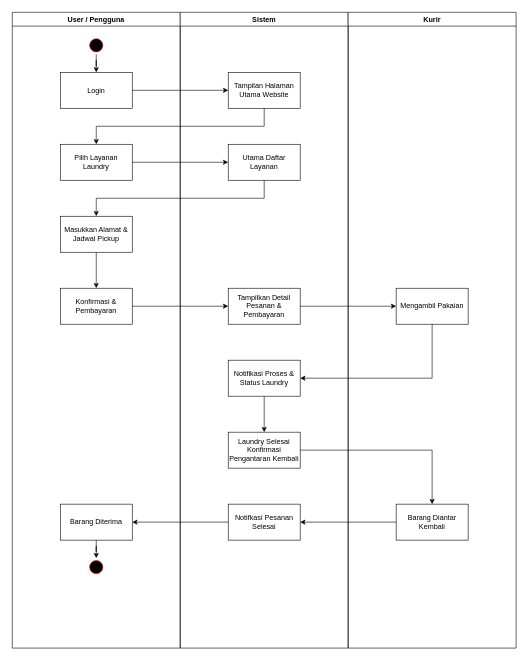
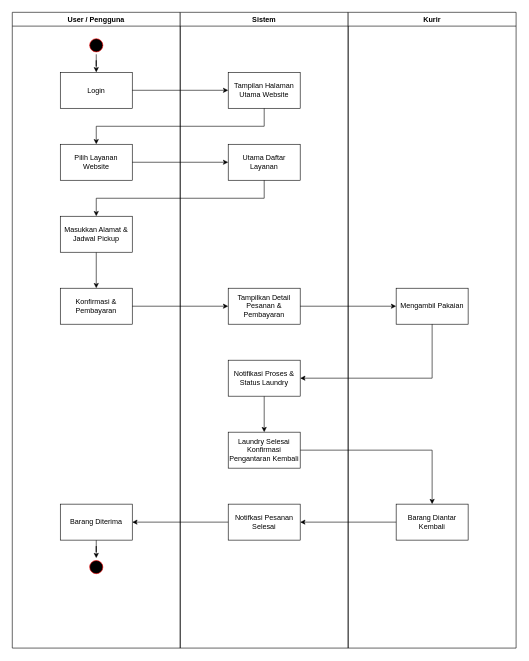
node "Pilih Layanan Laundry": label "Pilih Layanan Laundry" -> "Pilih Layanan Website"
